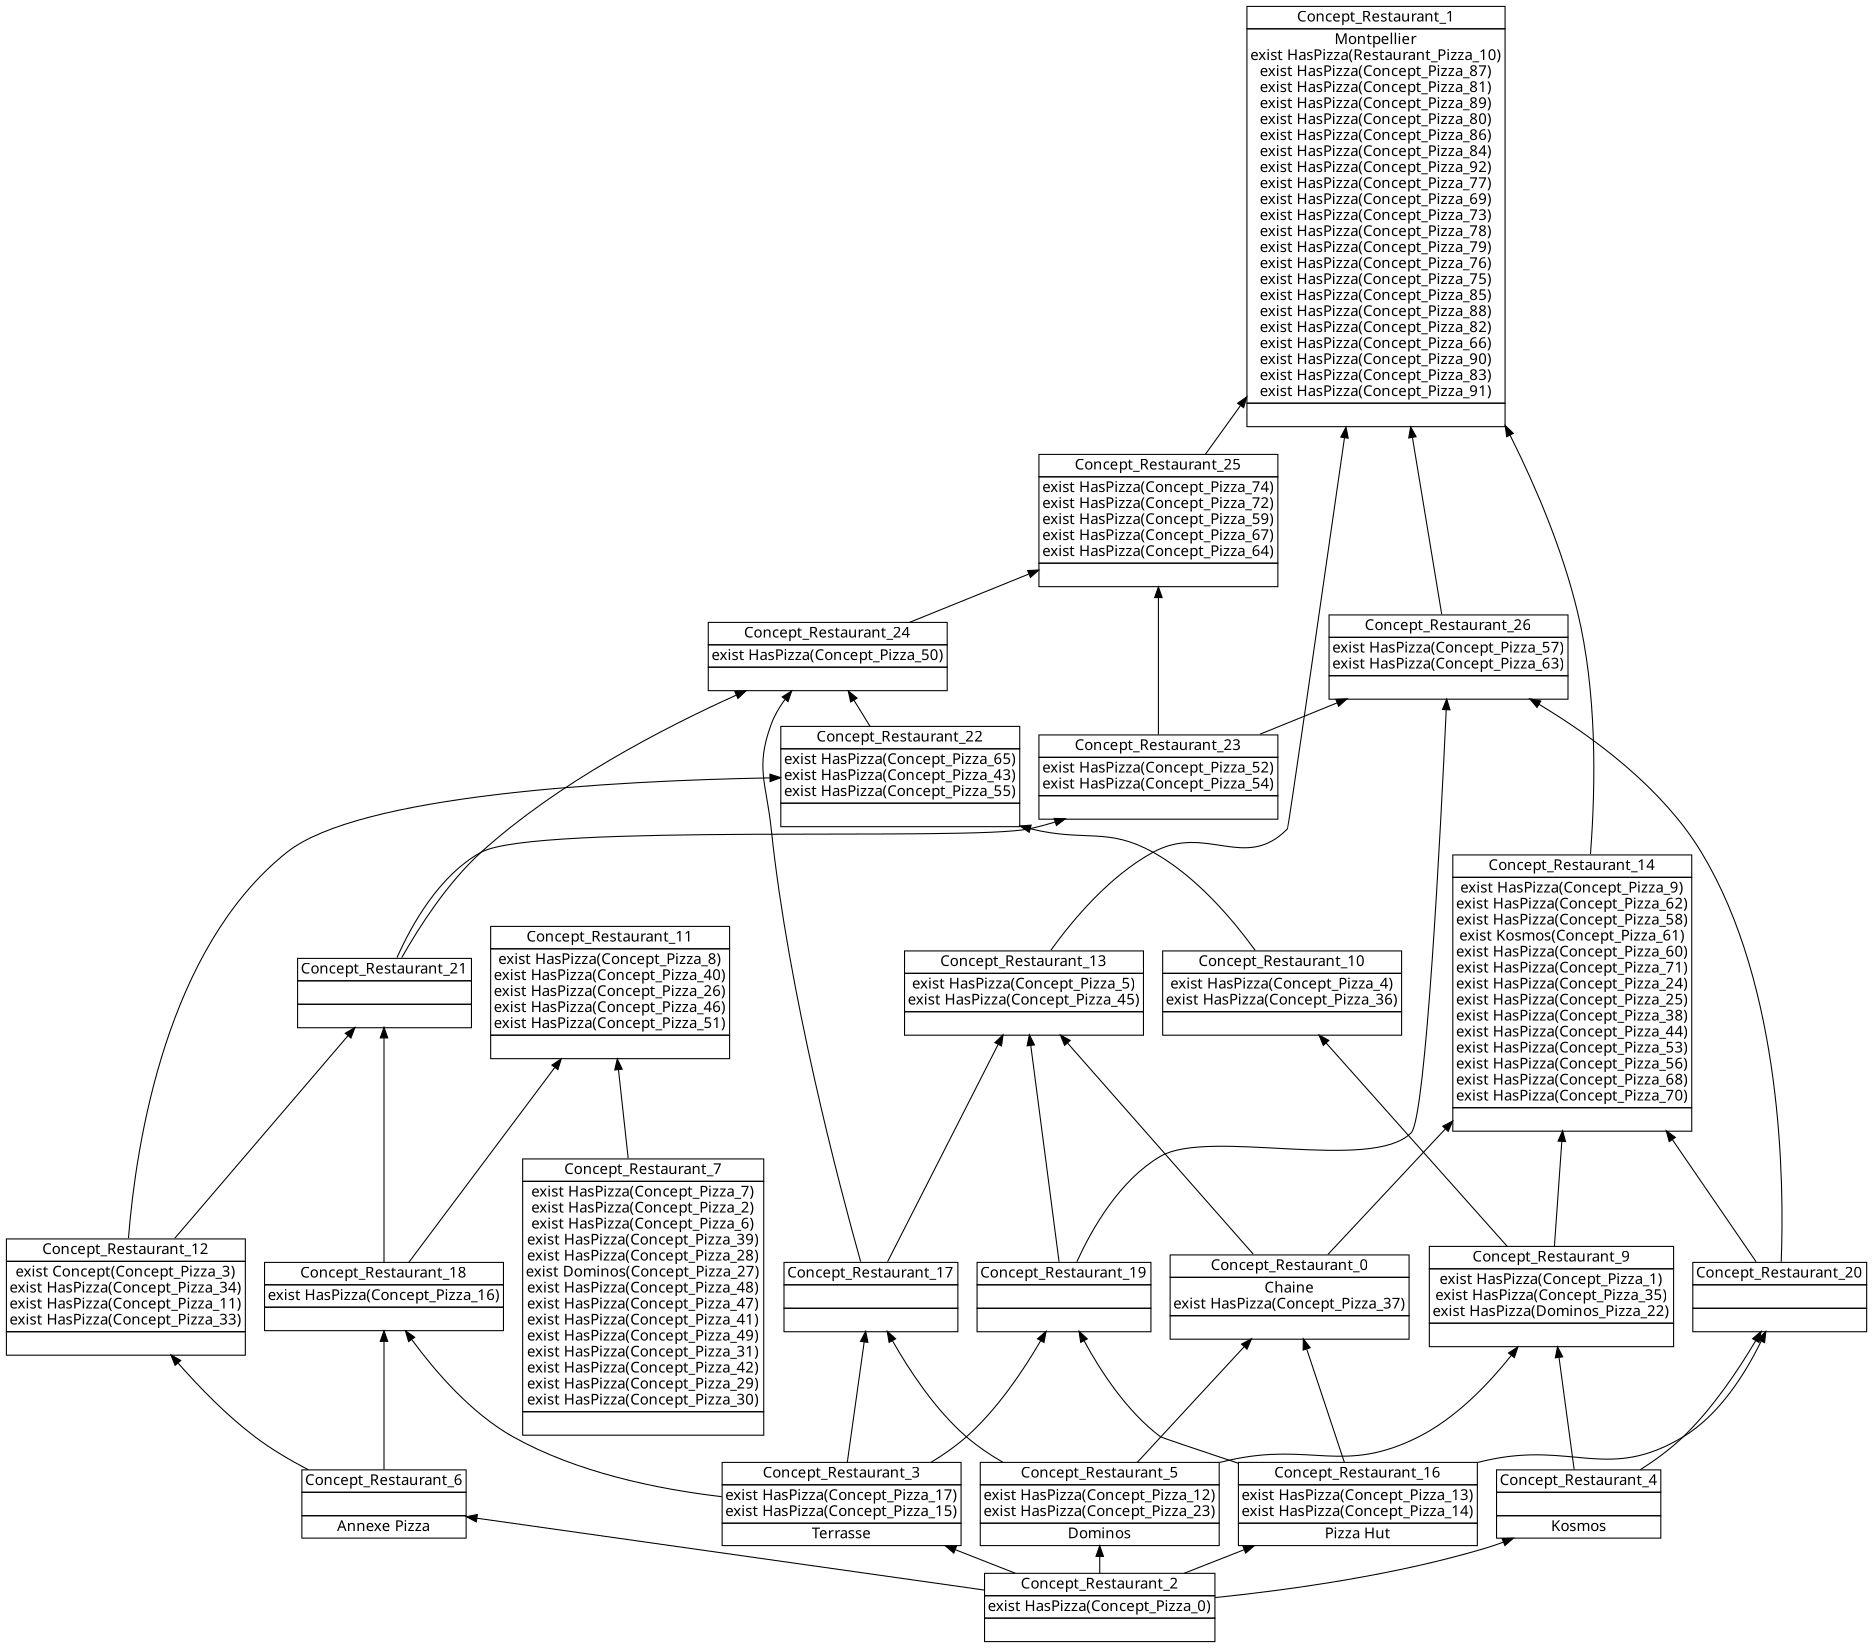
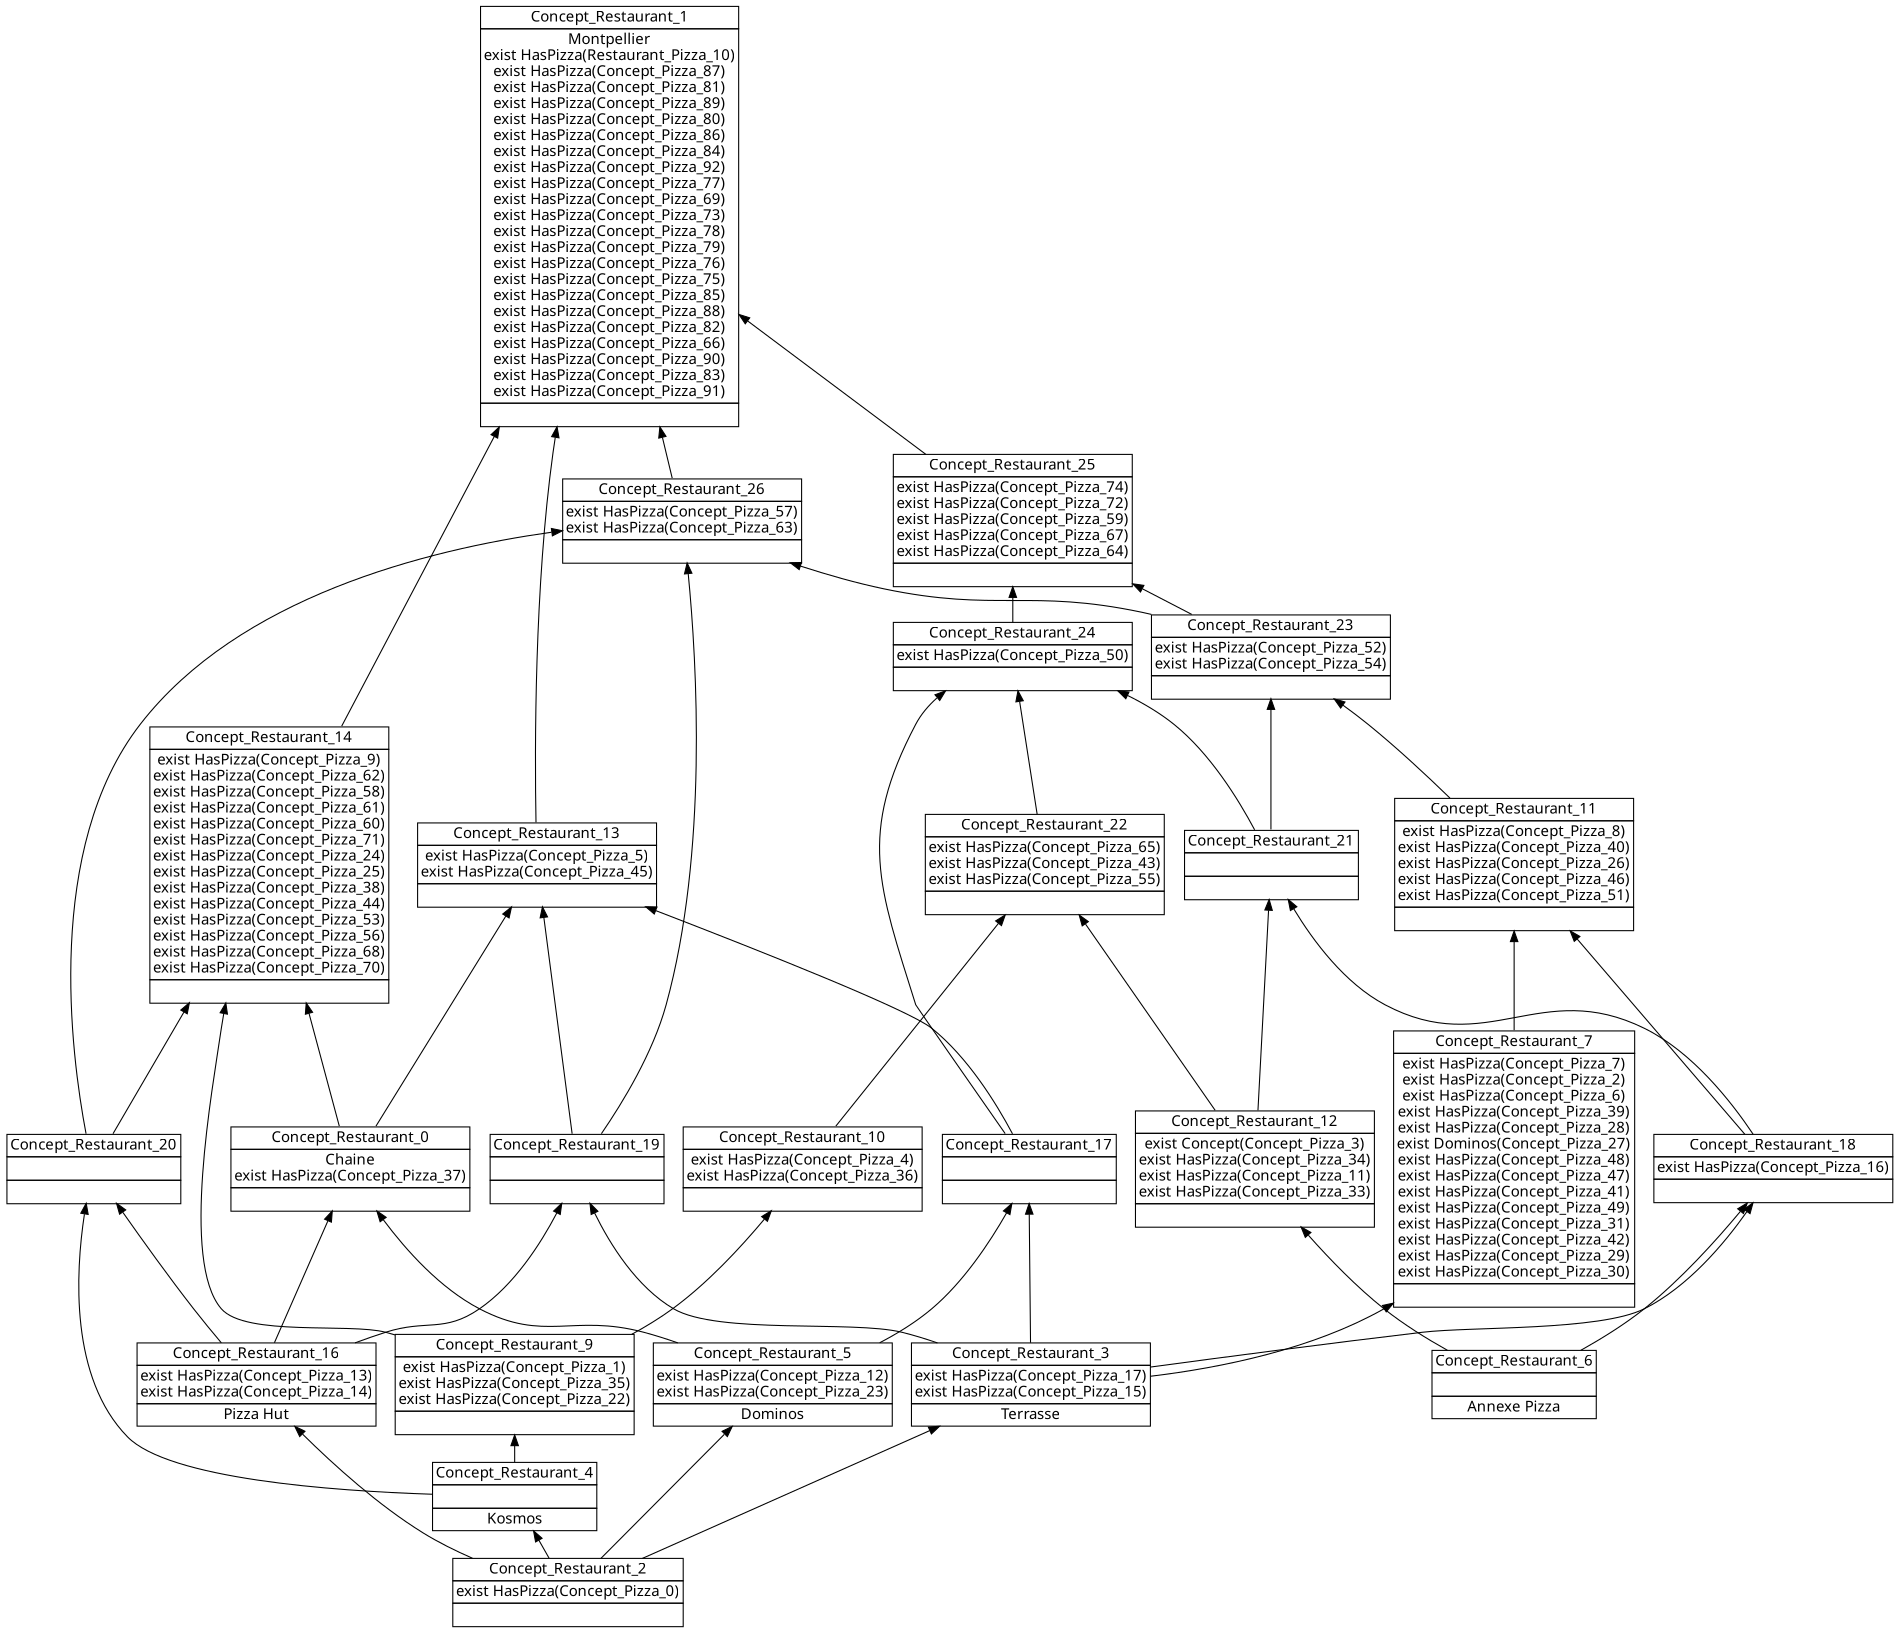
edge "Concept_Restaurant_11" -> "Concept_Restaurant_23": added
node "Concept_Restaurant_14": text "exist Kosmos(Concept_Pizza_61)" -> "exist HasPizza(Concept_Pizza_61)"
node "Concept_Restaurant_9": text "exist HasPizza(Dominos_Pizza_22)" -> "exist HasPizza(Concept_Pizza_22)"
edge "Concept_Restaurant_3" -> "Concept_Restaurant_7": added
edge "Concept_Restaurant_5" -> "Concept_Restaurant_9": removed
edge "Concept_Restaurant_2" -> "Concept_Restaurant_6": removed
